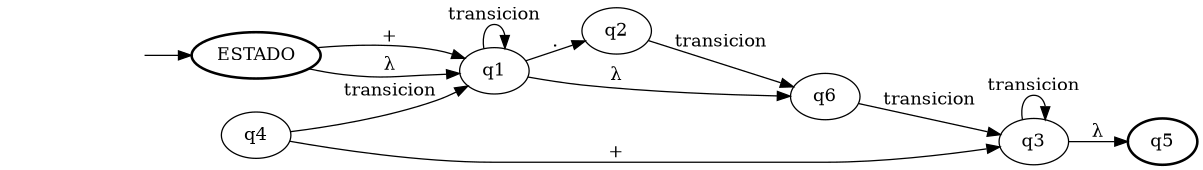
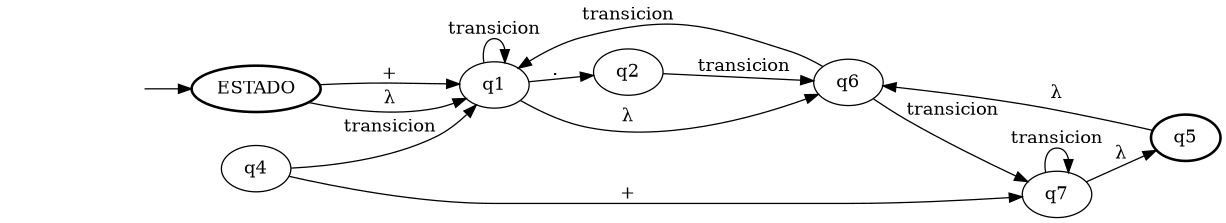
edge "q6" -> "q1": added, label "transicion"
edge "q5" -> "q6": added, label "λ"
node "q3": label "q3" -> "q7"
